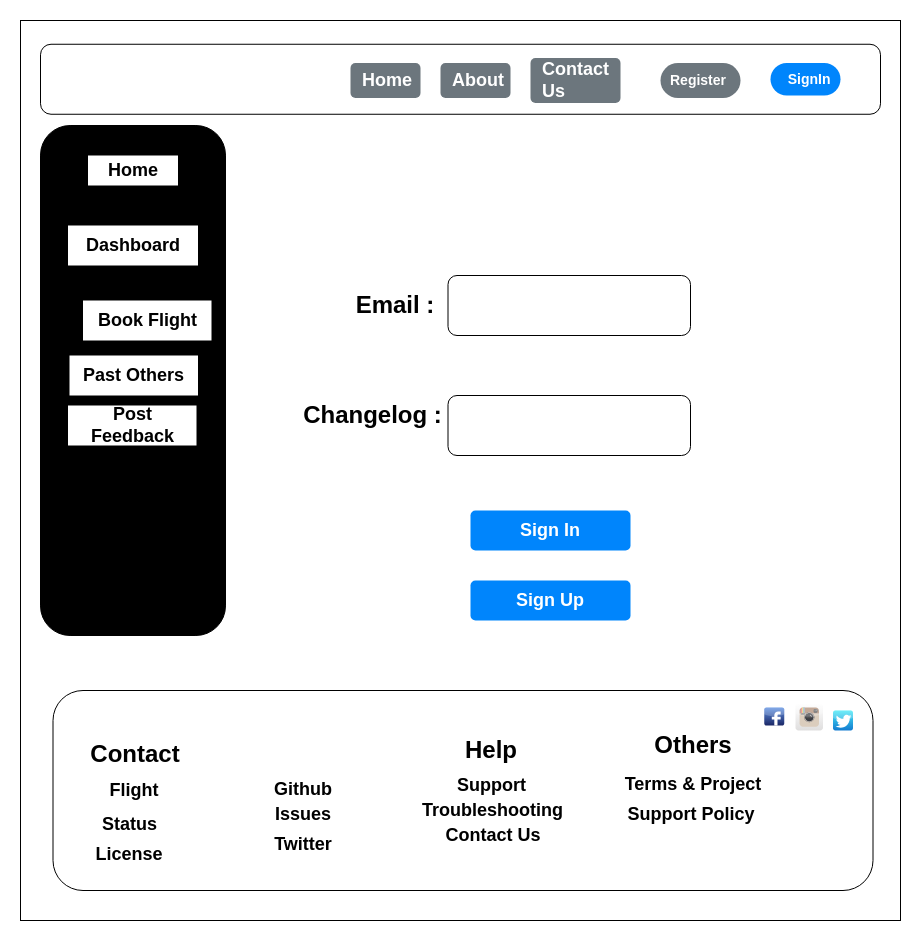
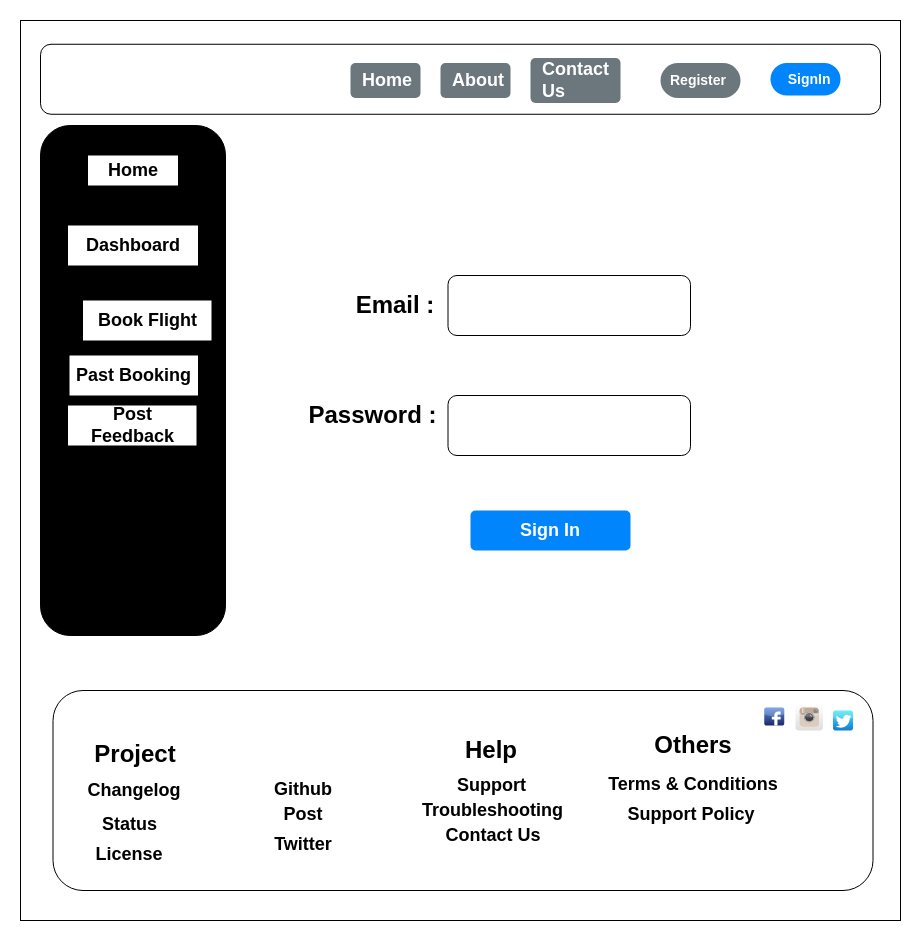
node "Past Others": label "Past Others" -> "Past Booking"
node "Changelog :": label "Changelog :" -> "Password :"
node "Sign Up": removed
node "Contact": label "Contact" -> "Project"
node "Terms & Project": label "Terms & Project" -> "Terms & Conditions"
node "Flight": label "Flight" -> "Changelog"
node "Issues": label "Issues" -> "Post"
